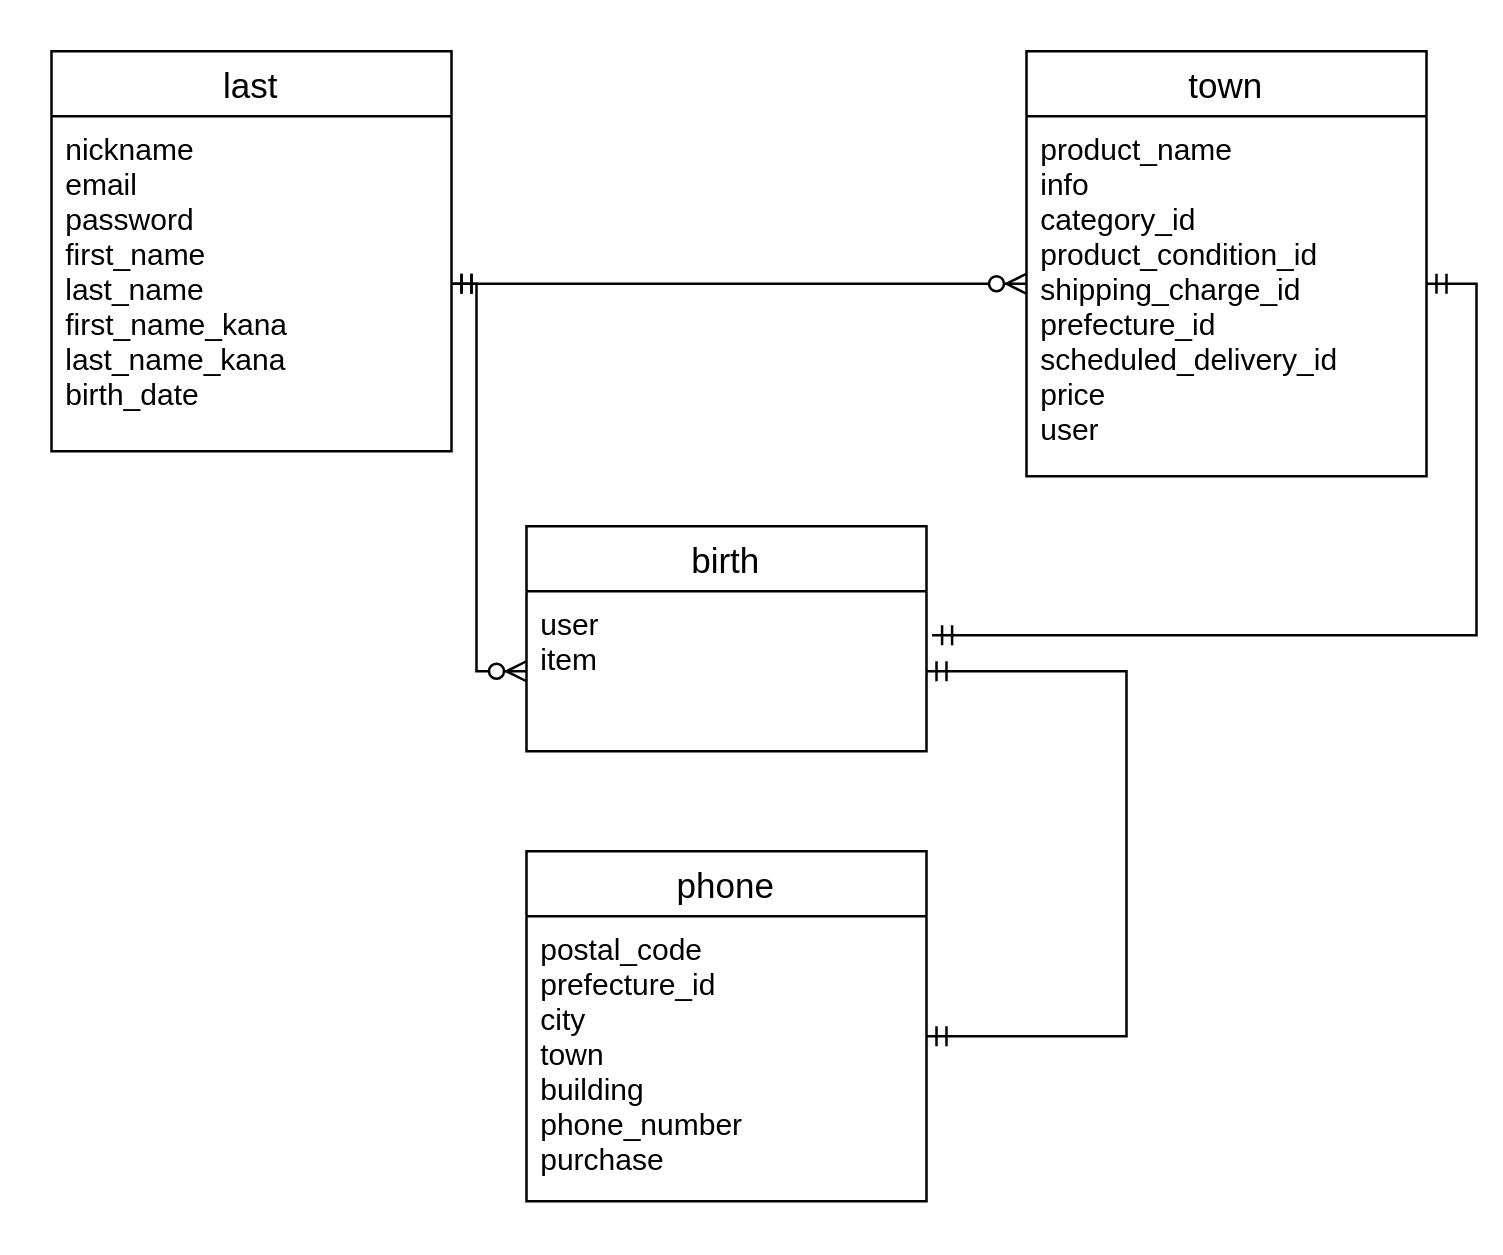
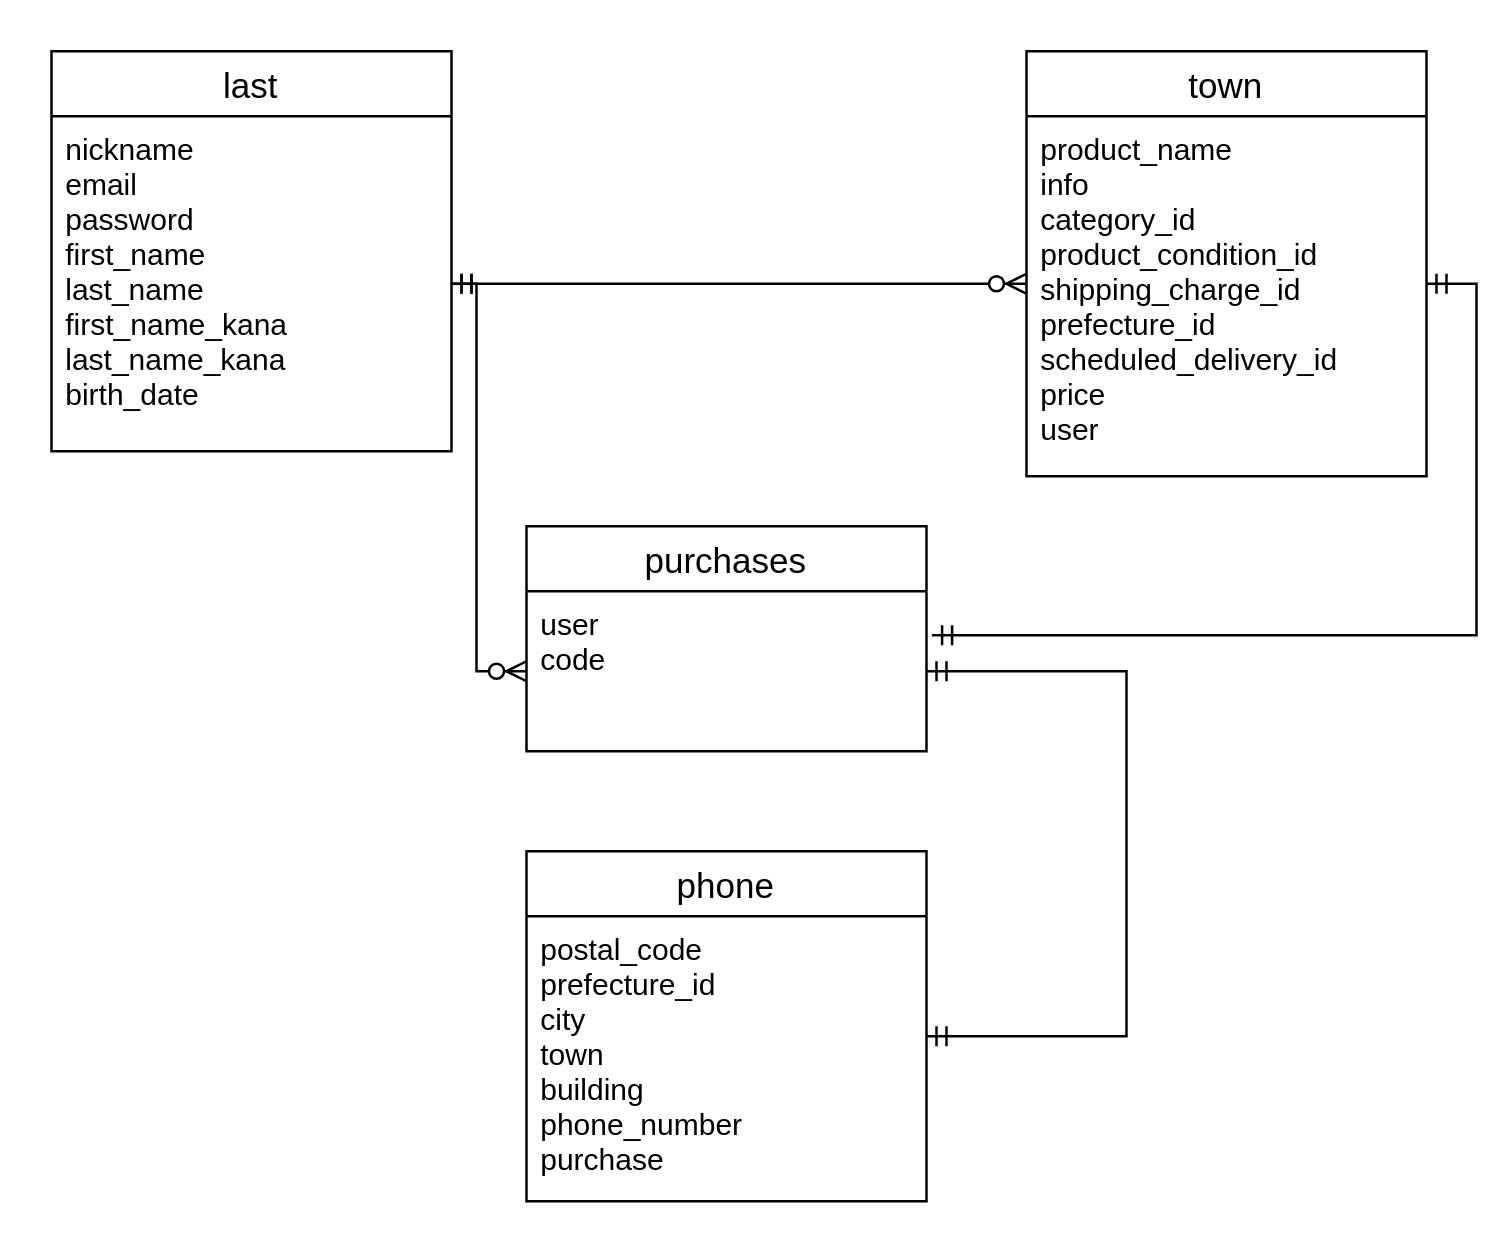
node "birth": label "birth" -> "purchases"
node "user item": label "user item" -> "user code"
